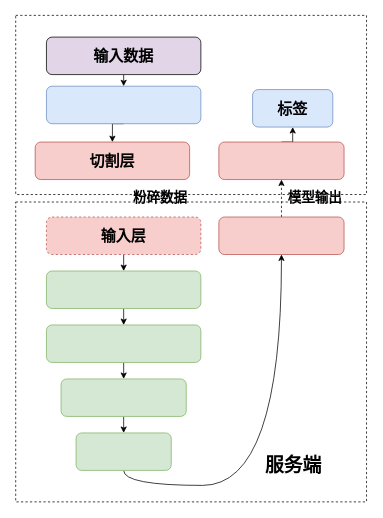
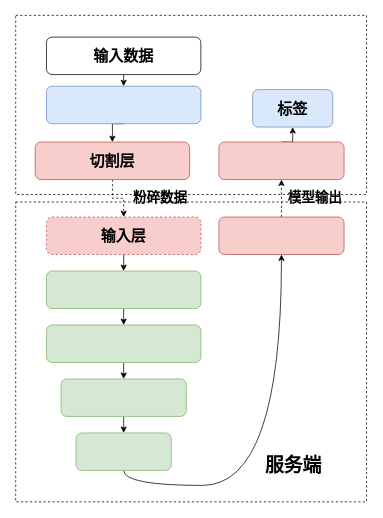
node "输入数据": fillcolor #e1d5e7 -> #ffffff
edge "切割层" -> "输入层": added
